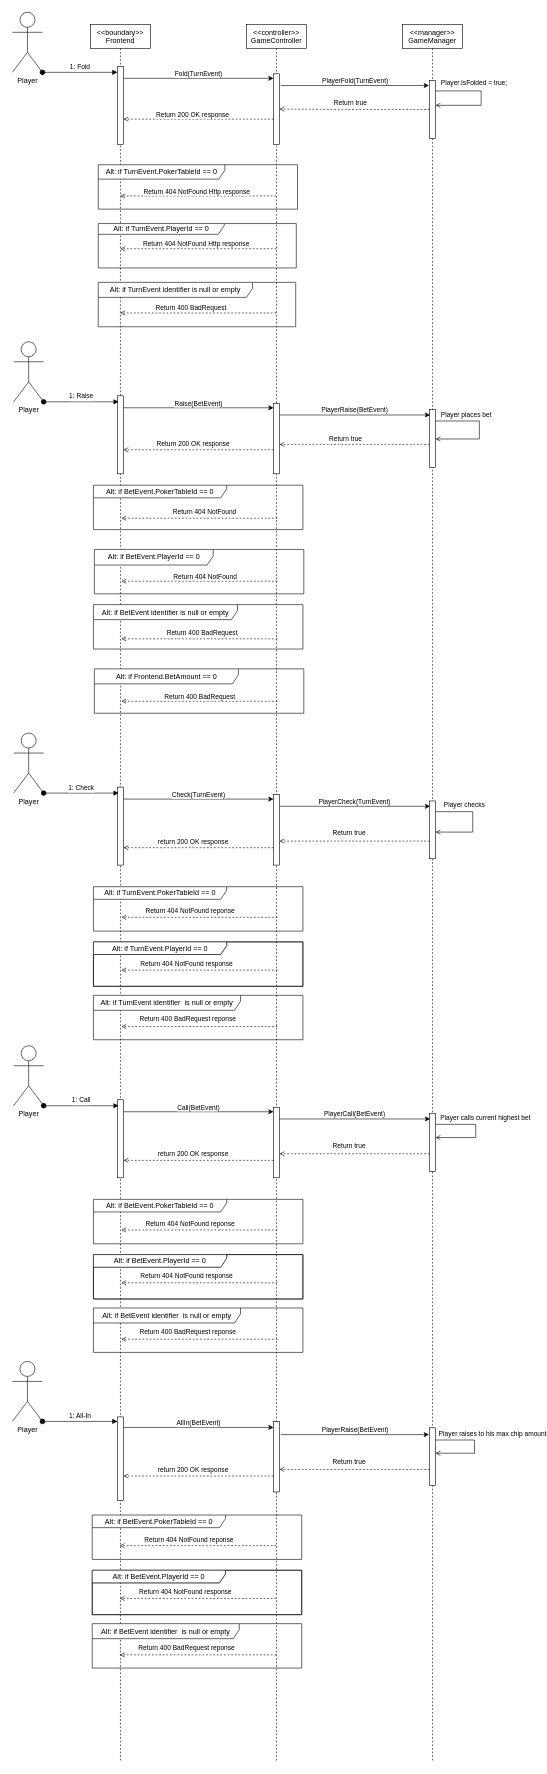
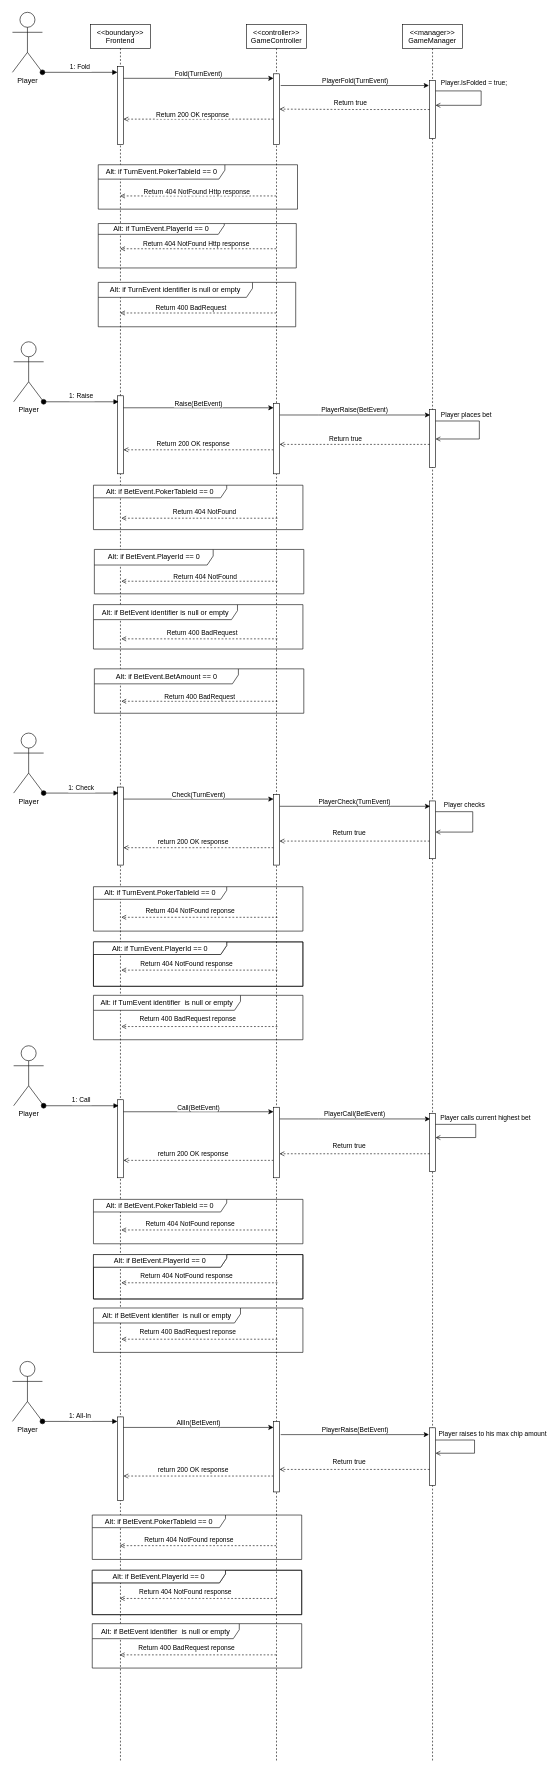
node "Alt: if Frontend.BetAmount == 0": label "Alt: if Frontend.BetAmount == 0" -> "Alt: if BetEvent.BetAmount == 0"
